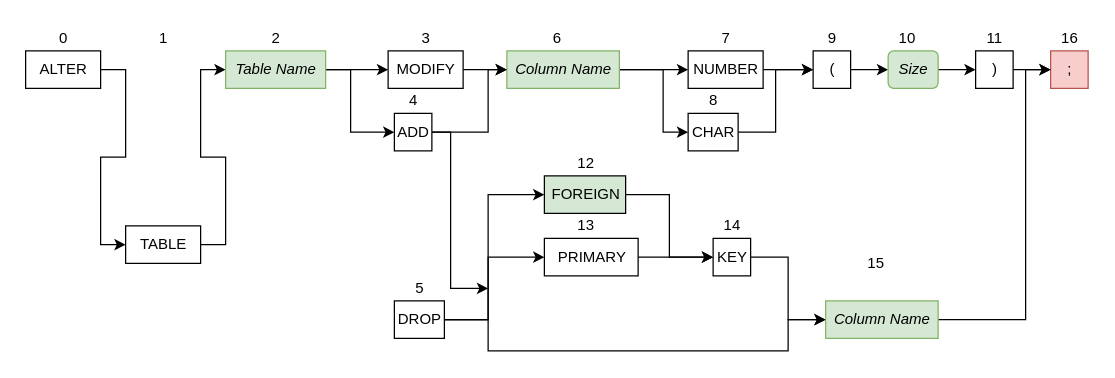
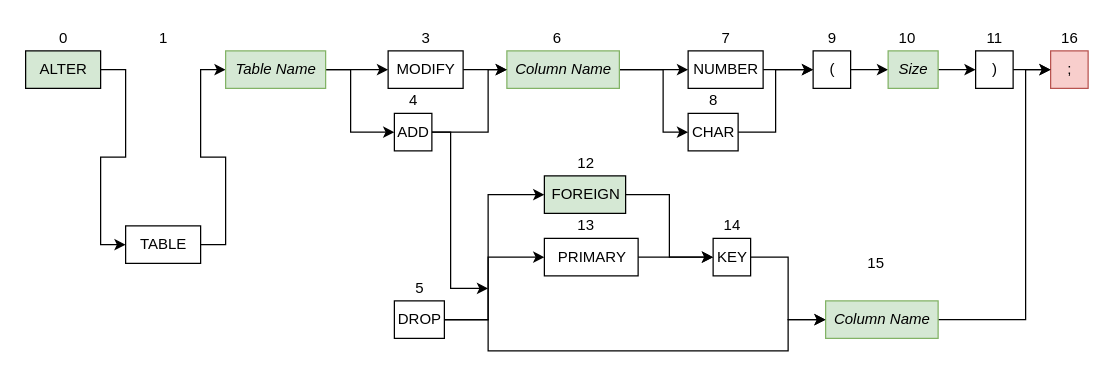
node "2": removed
node "ALTER": fillcolor #ffffff -> #d5e8d4
node "Size": shape rounded rectangle -> rectangle
